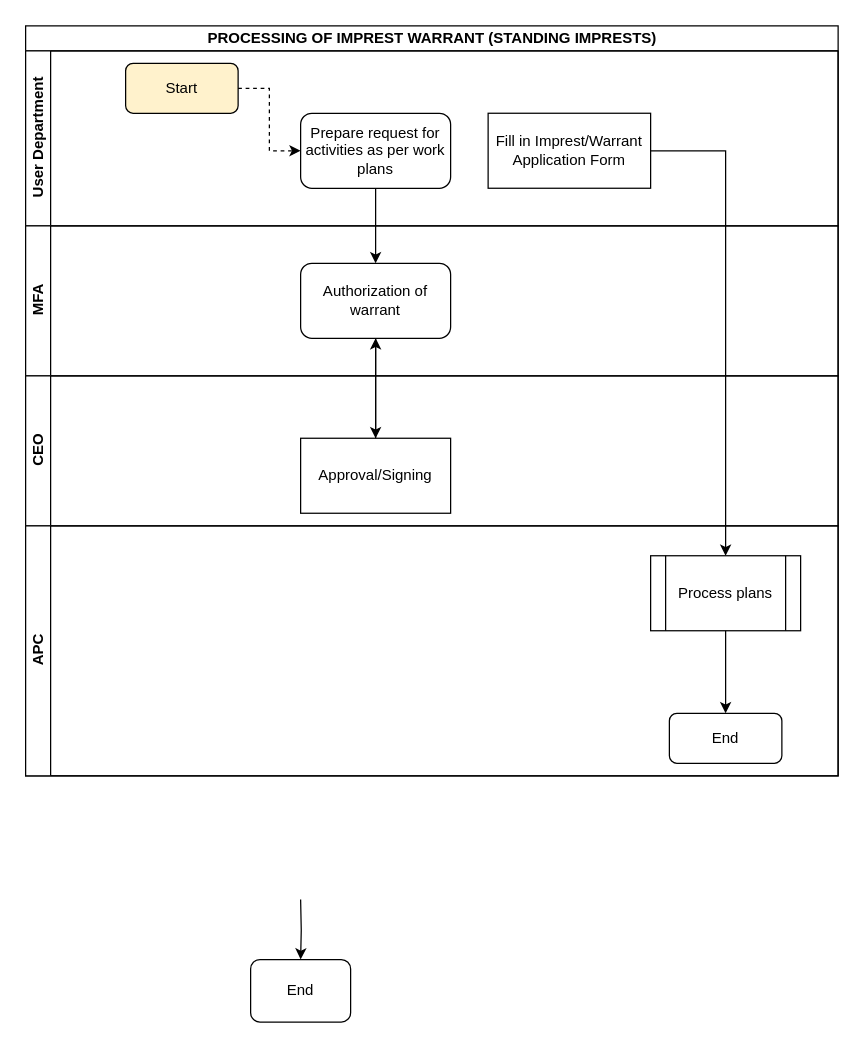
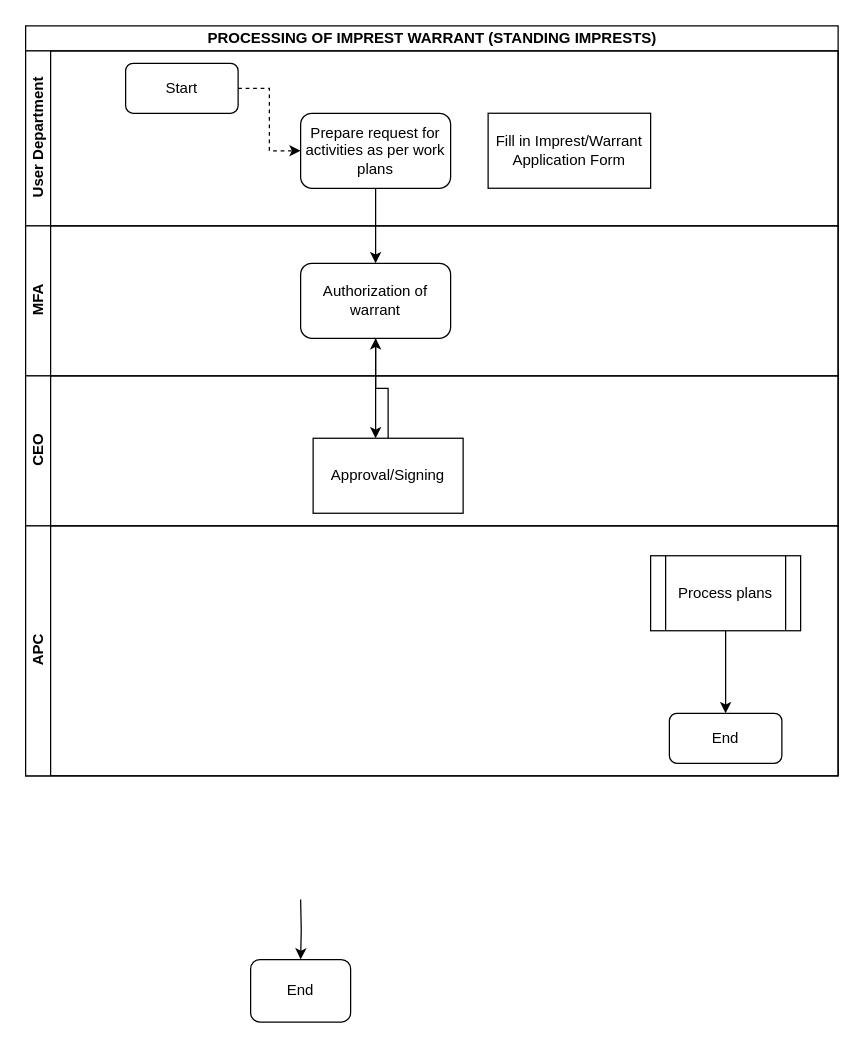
node "Start": fillcolor #fff2cc -> #ffffff
edge "Fill in Imprest/Warrant Application Form" -> "Process plans": removed
node "Approval/Signing": moved (376, 476) -> (388, 476)
